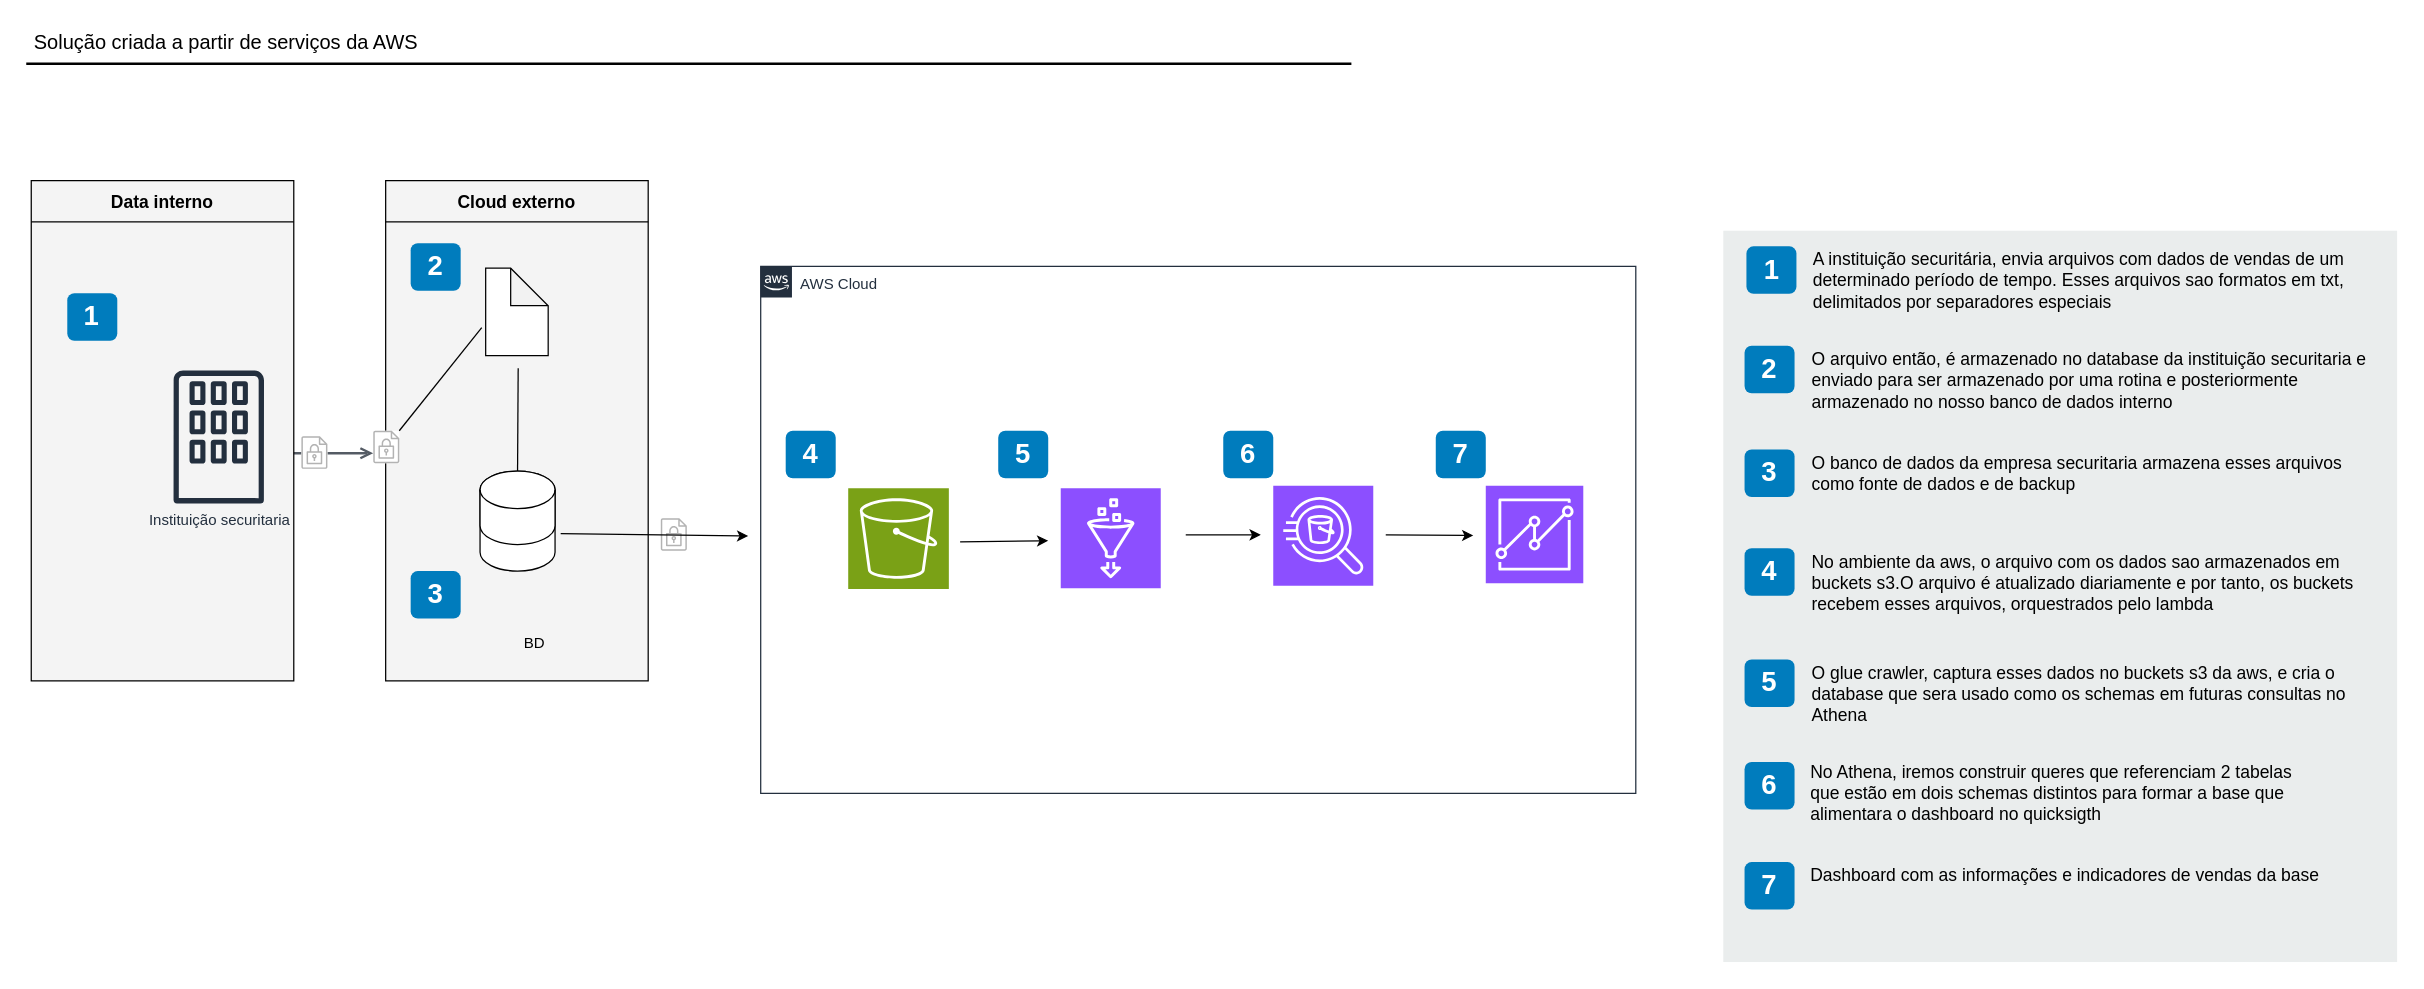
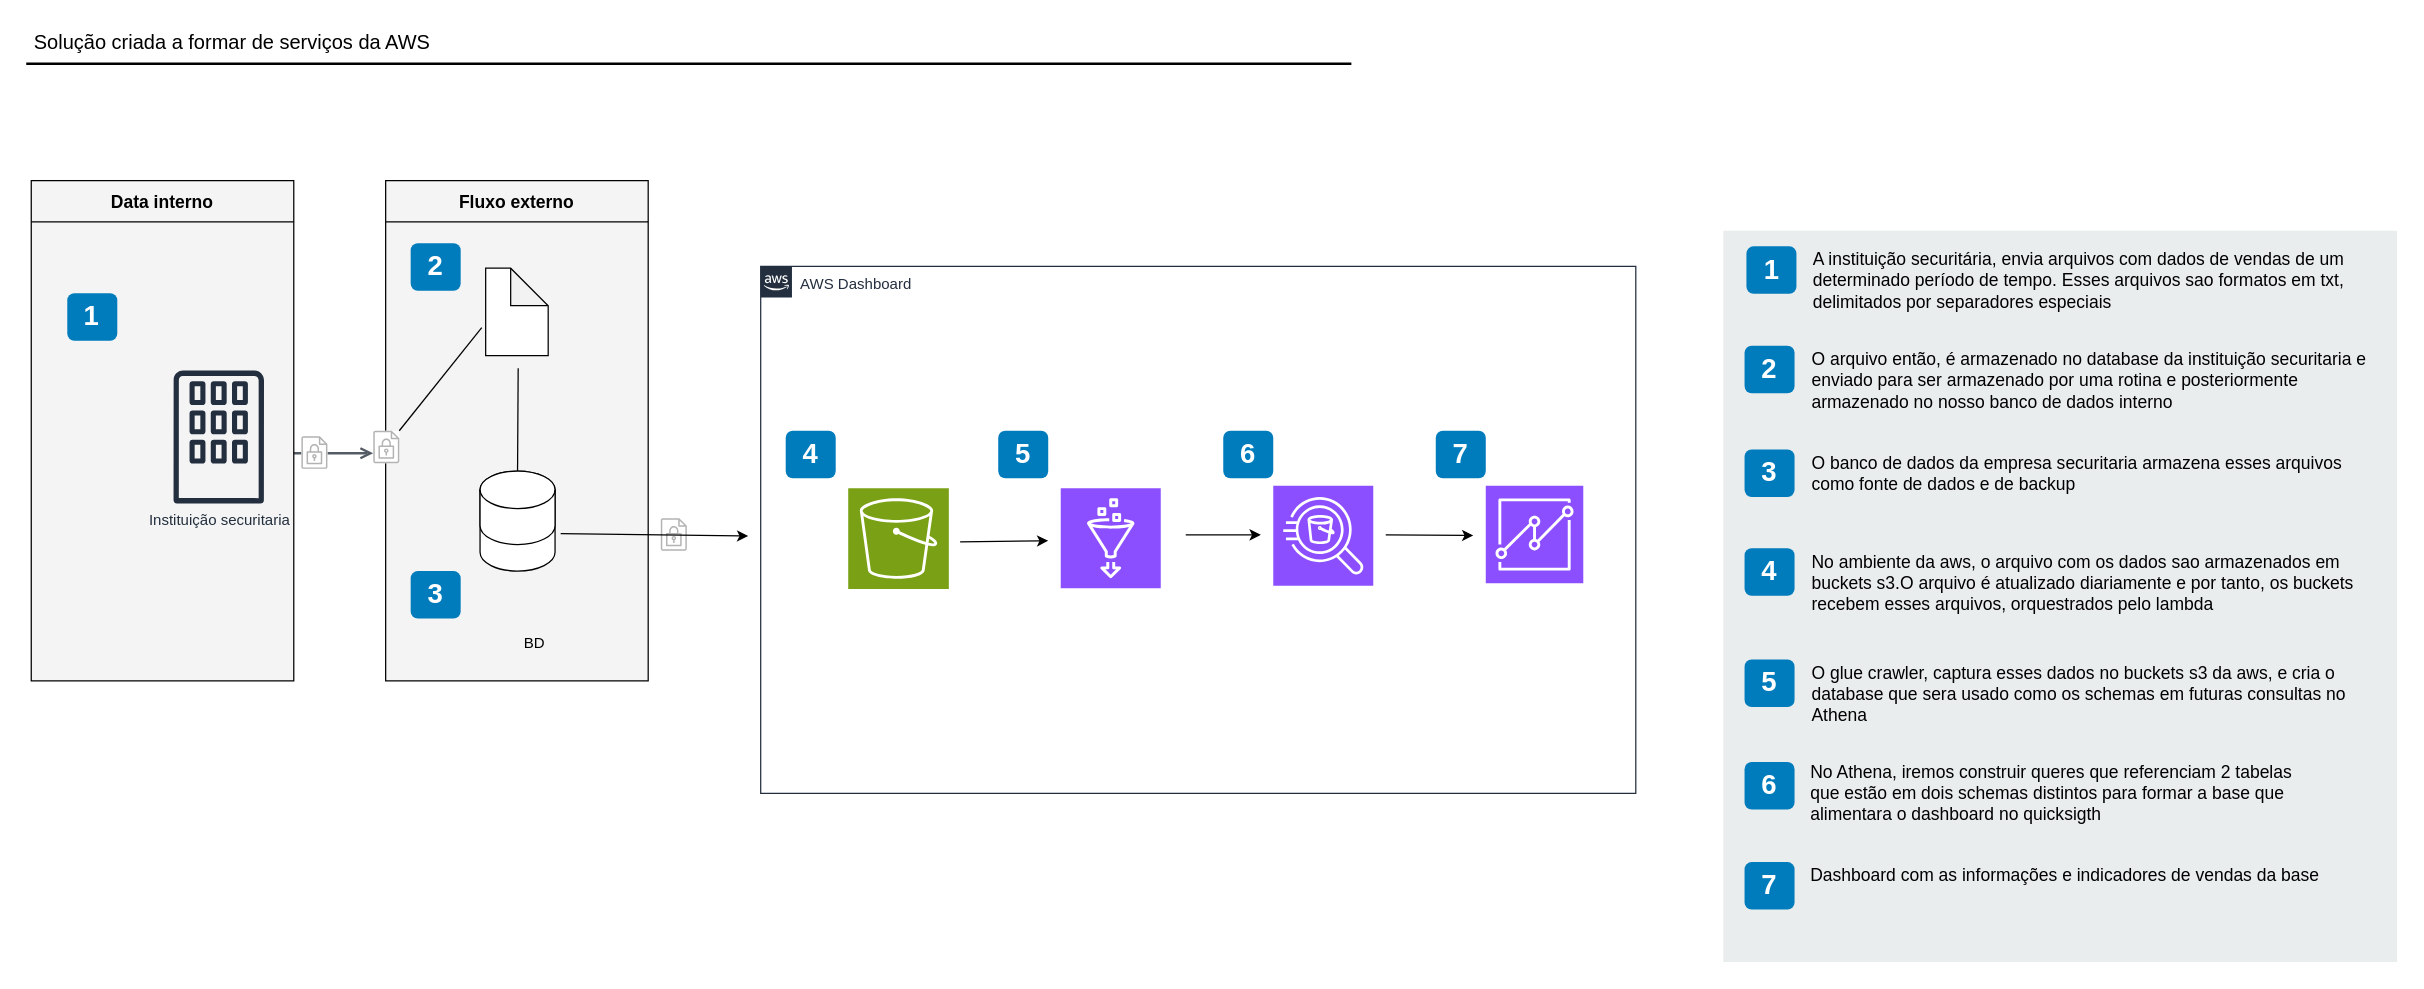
node "Solução criada a partir de serviços da AWS": label "Solução criada a partir de serviços da AWS" -> "Solução criada a formar de serviços da AWS"
node "Cloud externo": label "Cloud externo" -> "Fluxo externo"
node "AWS Cloud": label "AWS Cloud" -> "AWS Dashboard"
